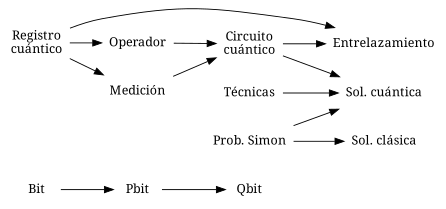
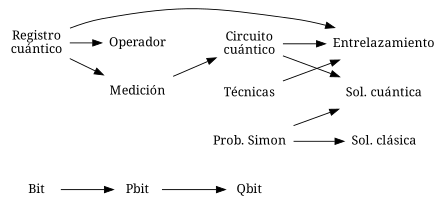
edge "Operador" -> "Circuito cuántico": removed
edge "Técnicas" -> "Sol. cuántica": now "Técnicas" -> "Entrelazamiento"
